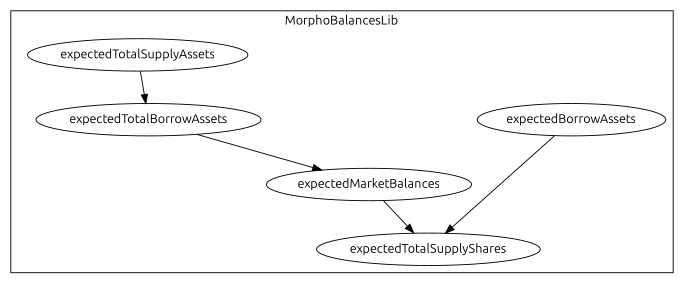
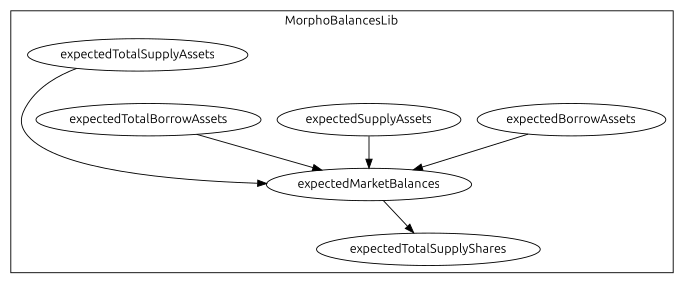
edge "expectedTotalSupplyAssets" -> "expectedTotalBorrowAssets": now "expectedTotalSupplyAssets" -> "expectedMarketBalances"
node "expectedSupplyAssets": added
edge "expectedBorrowAssets" -> "expectedTotalSupplyShares": now "expectedBorrowAssets" -> "expectedMarketBalances"
